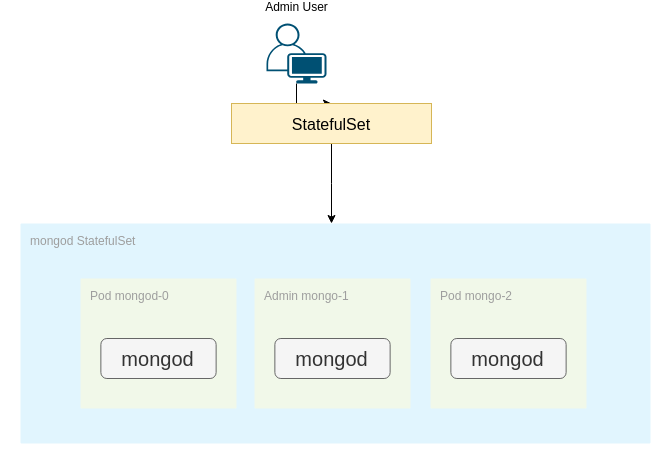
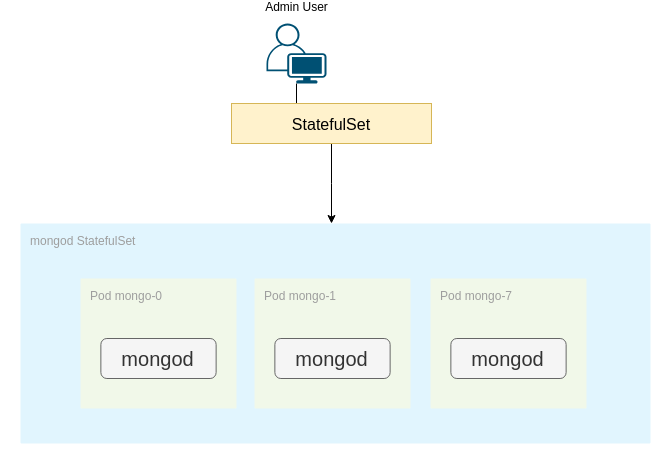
edge "Admin User" -> "StatefulSet": arrowhead classic -> none
node "Pod mongod-0": label "Pod mongod-0" -> "Pod mongo-0"
node "Admin mongo-1": label "Admin mongo-1" -> "Pod mongo-1"
node "Pod mongo-2": label "Pod mongo-2" -> "Pod mongo-7"
